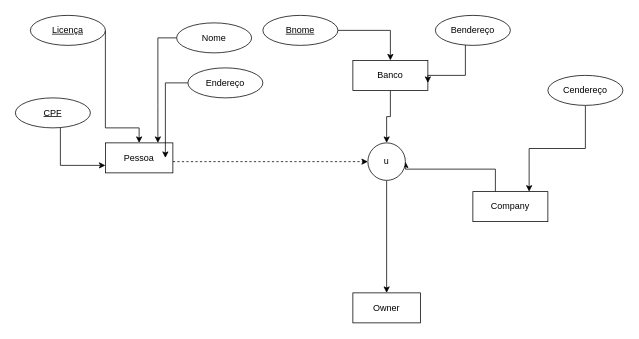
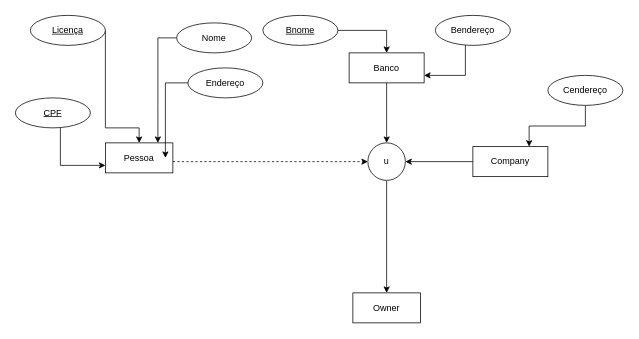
node "Banco": moved (390, 75) -> (387, 68)
node "Company": moved (510, 207) -> (510, 162)
